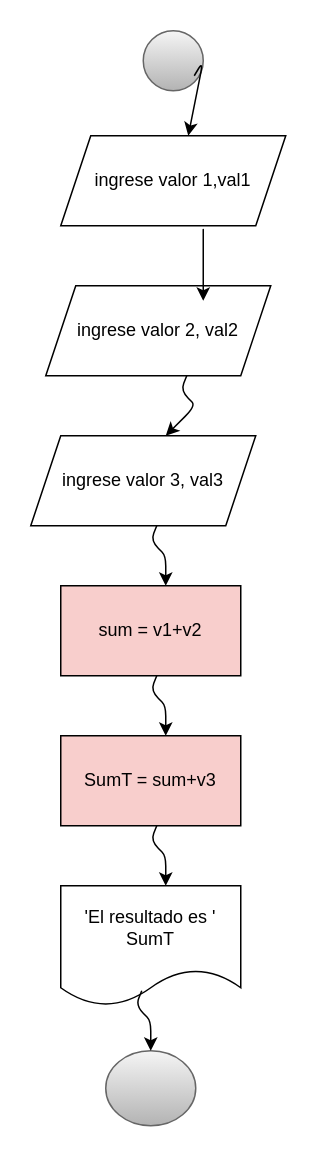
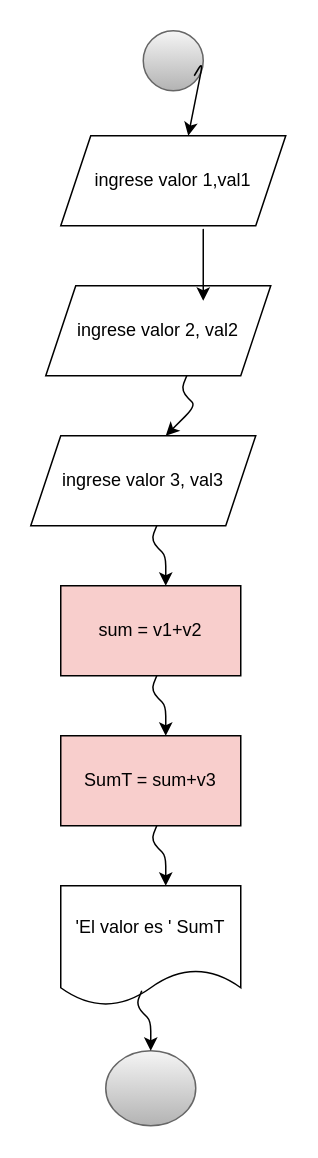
node "'El resultado es ' SumT": label "'El resultado es ' SumT" -> "'El valor es ' SumT"
